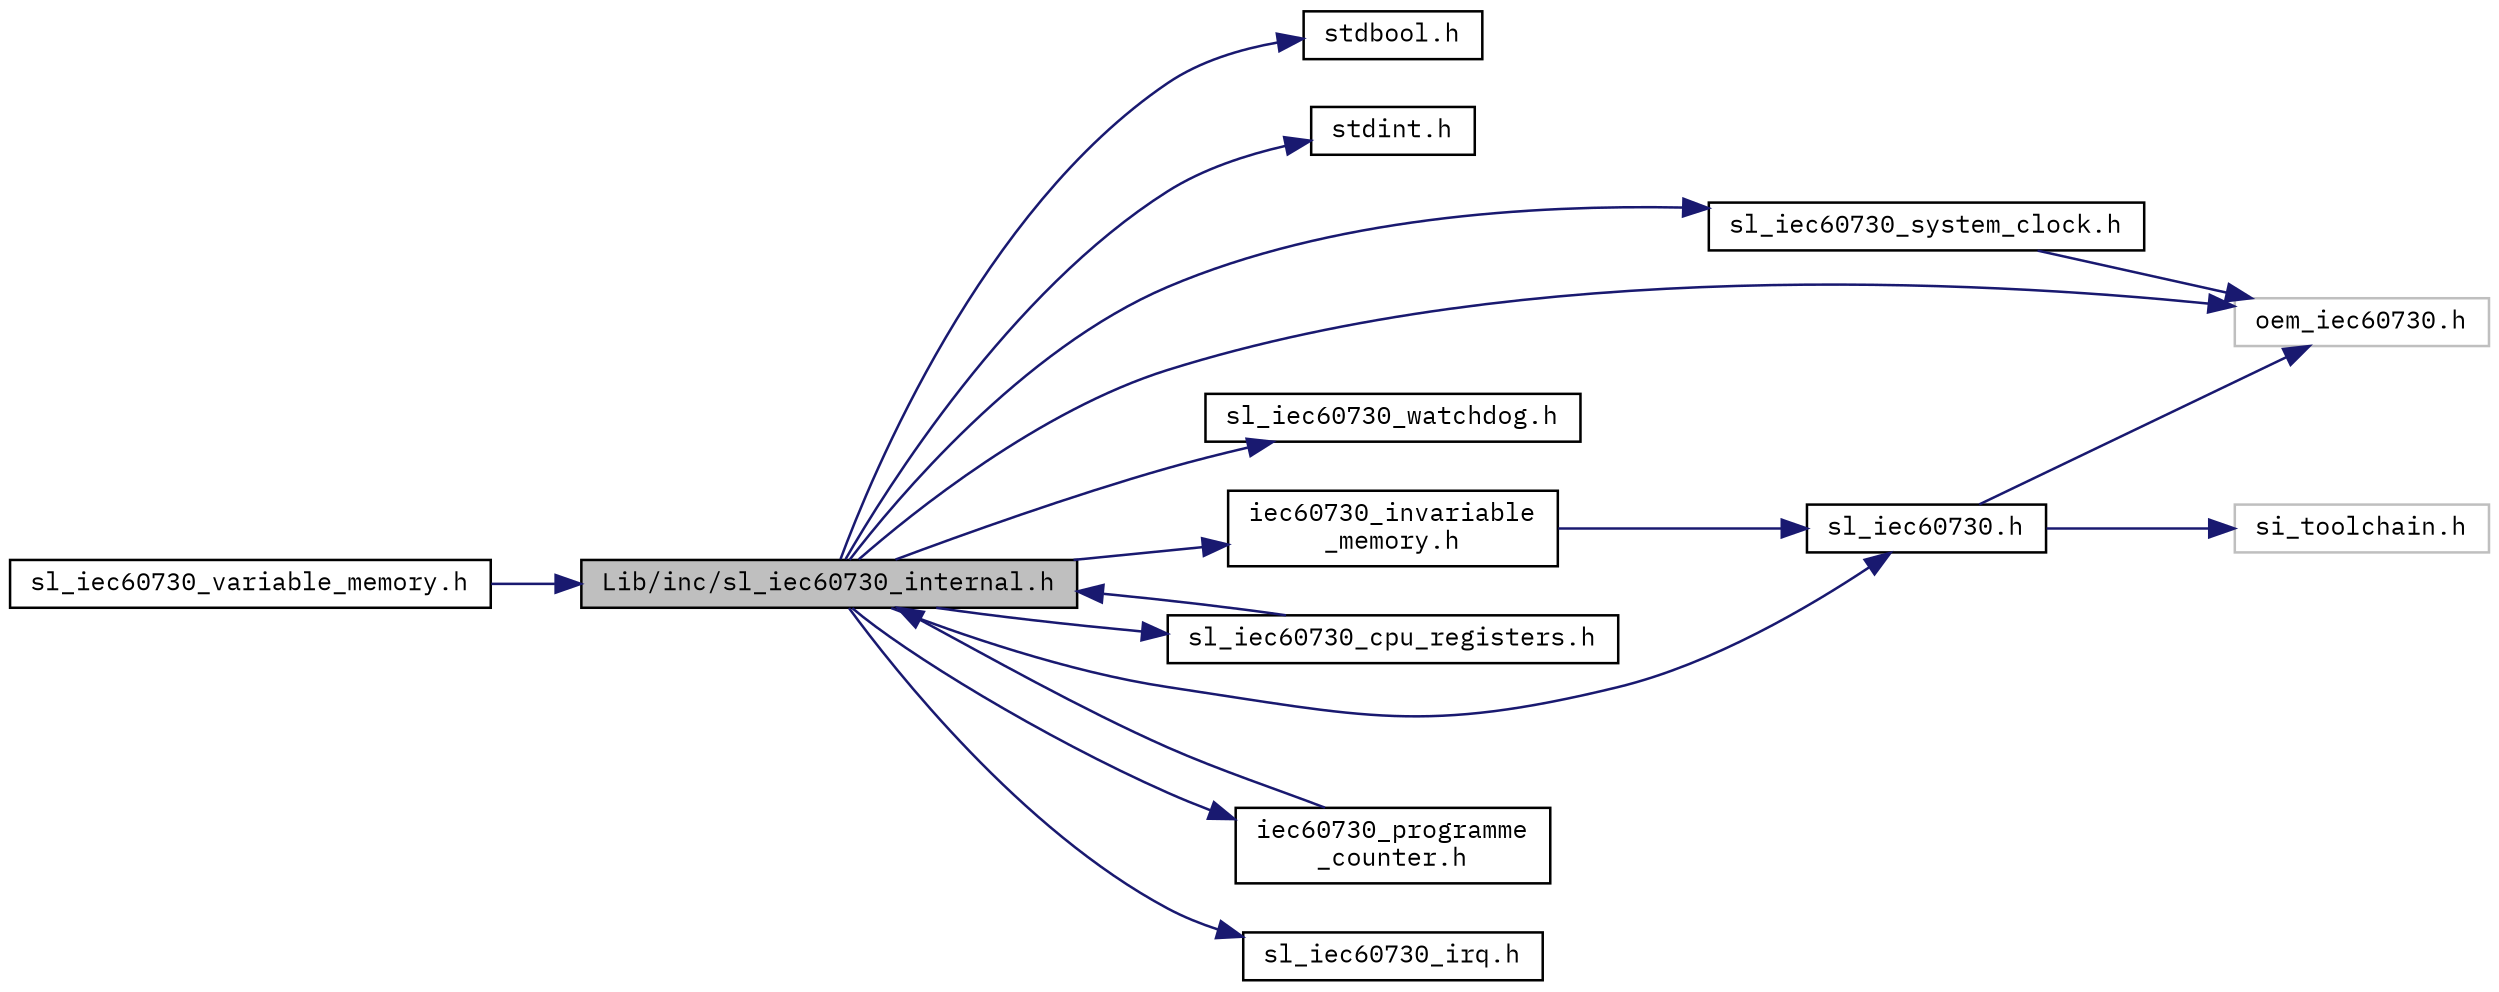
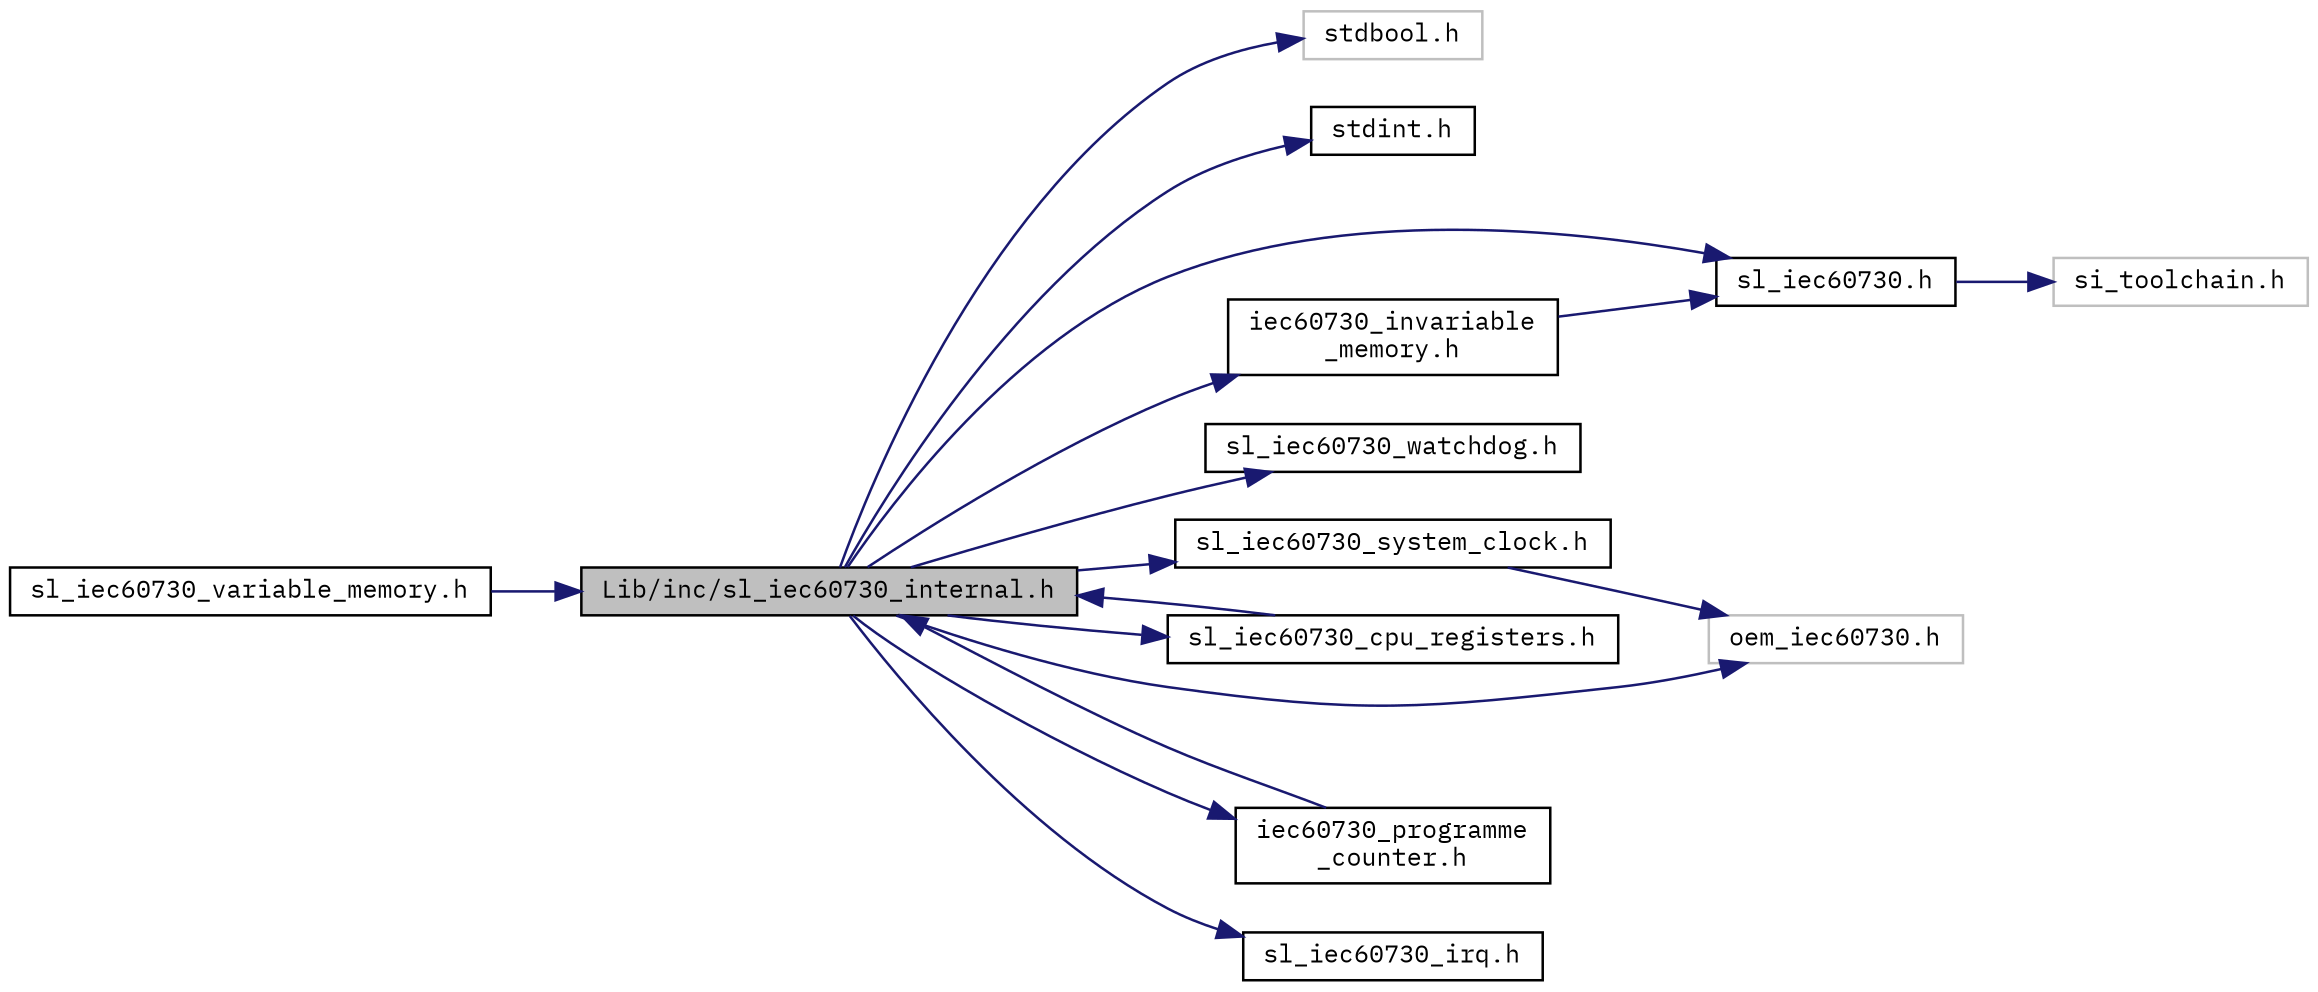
node "stdbool.h": color black -> grey75
edge "sl_iec60730.h" -> "oem_iec60730.h": removed
